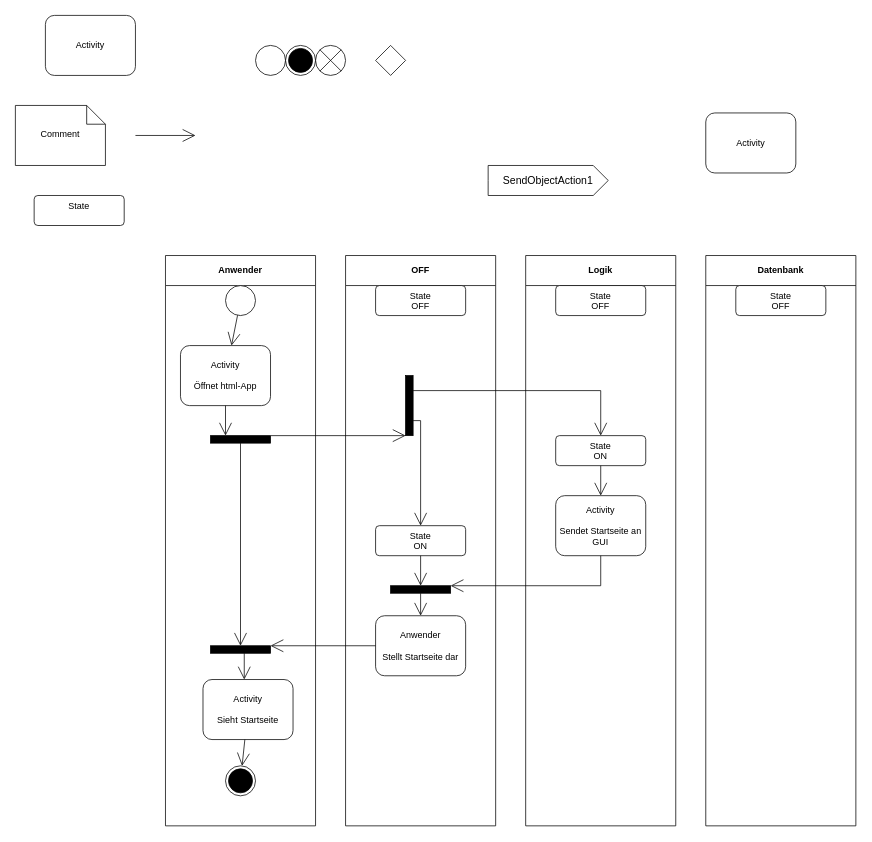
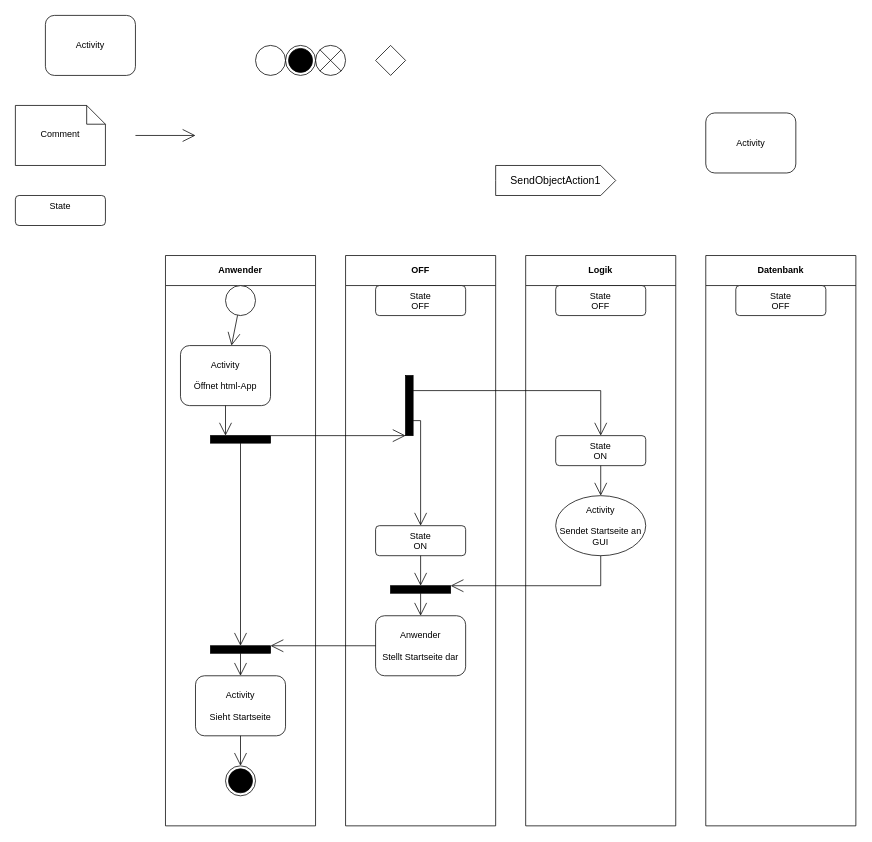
node "SendObjectAction1": moved (548, 180) -> (555, 180)
node "State": moved (79, 210) -> (60, 210)
node "Activity Sendet Startseite an GUI": shape rounded rectangle -> ellipse
node "Activity Sieht Startseite": moved (248, 709) -> (240, 705)
